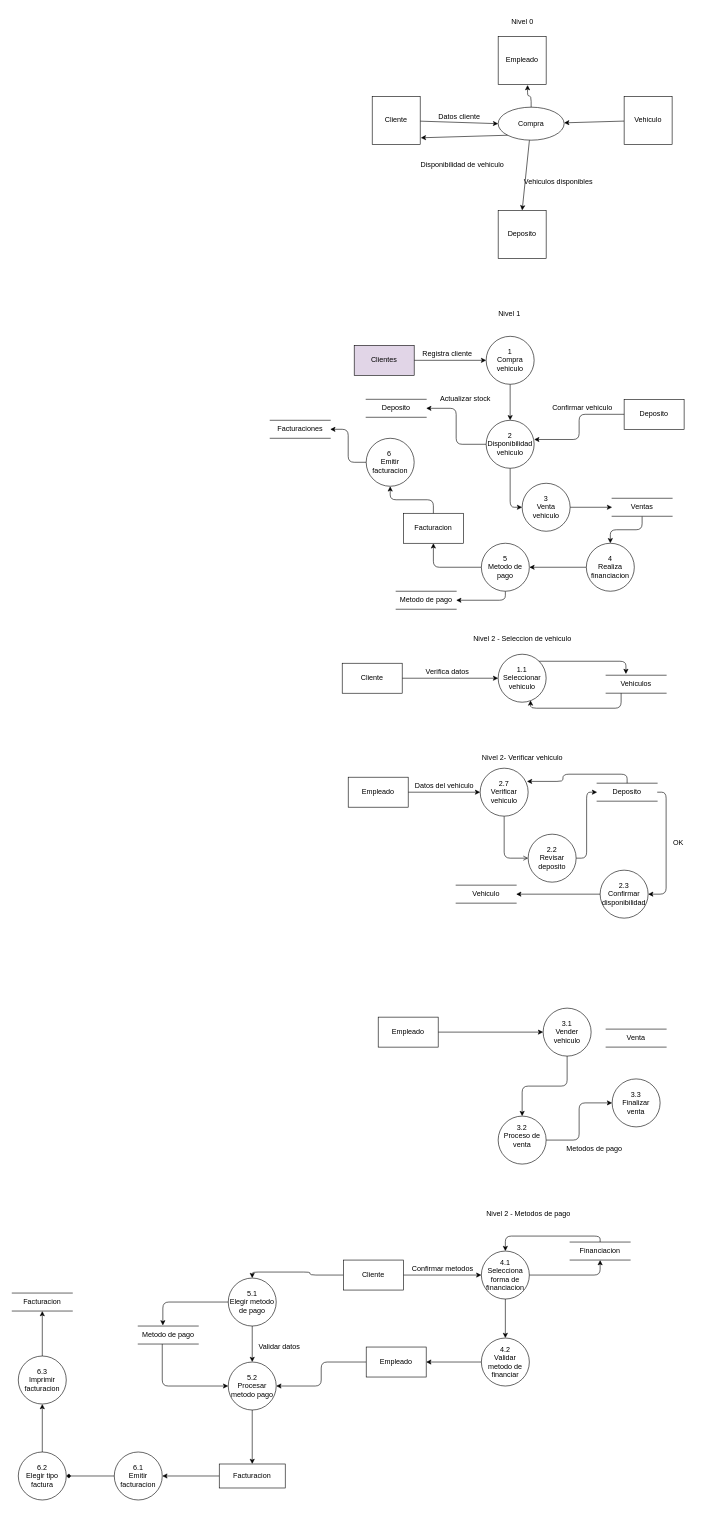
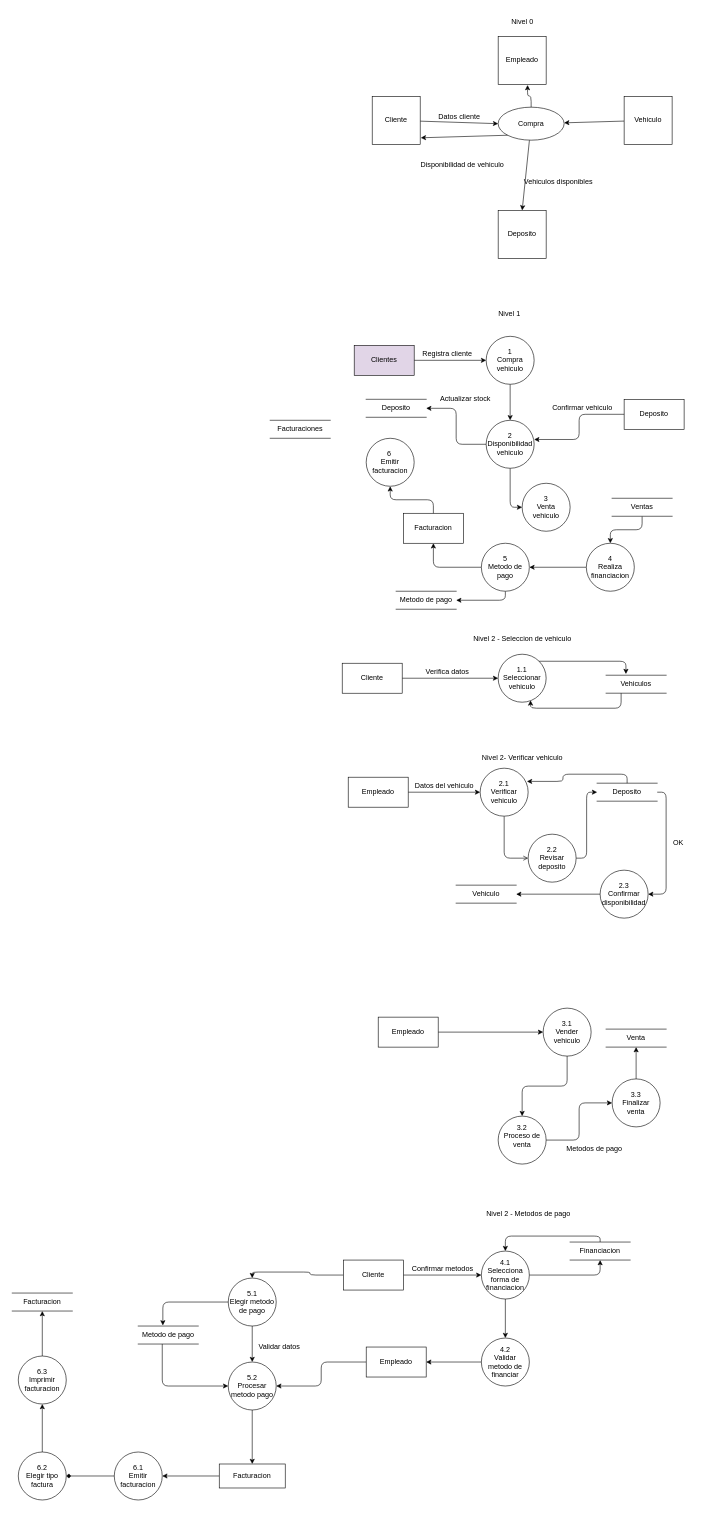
edge "6 Emitir facturacion" -> "Facturaciones": removed
edge "3 Venta vehiculo" -> "Ventas": removed
node "2.7 Verificar vehiculo": label "2.7 Verificar vehiculo" -> "2.1 Verificar vehiculo"
edge "3.3 Finalizar venta" -> "Venta": added
